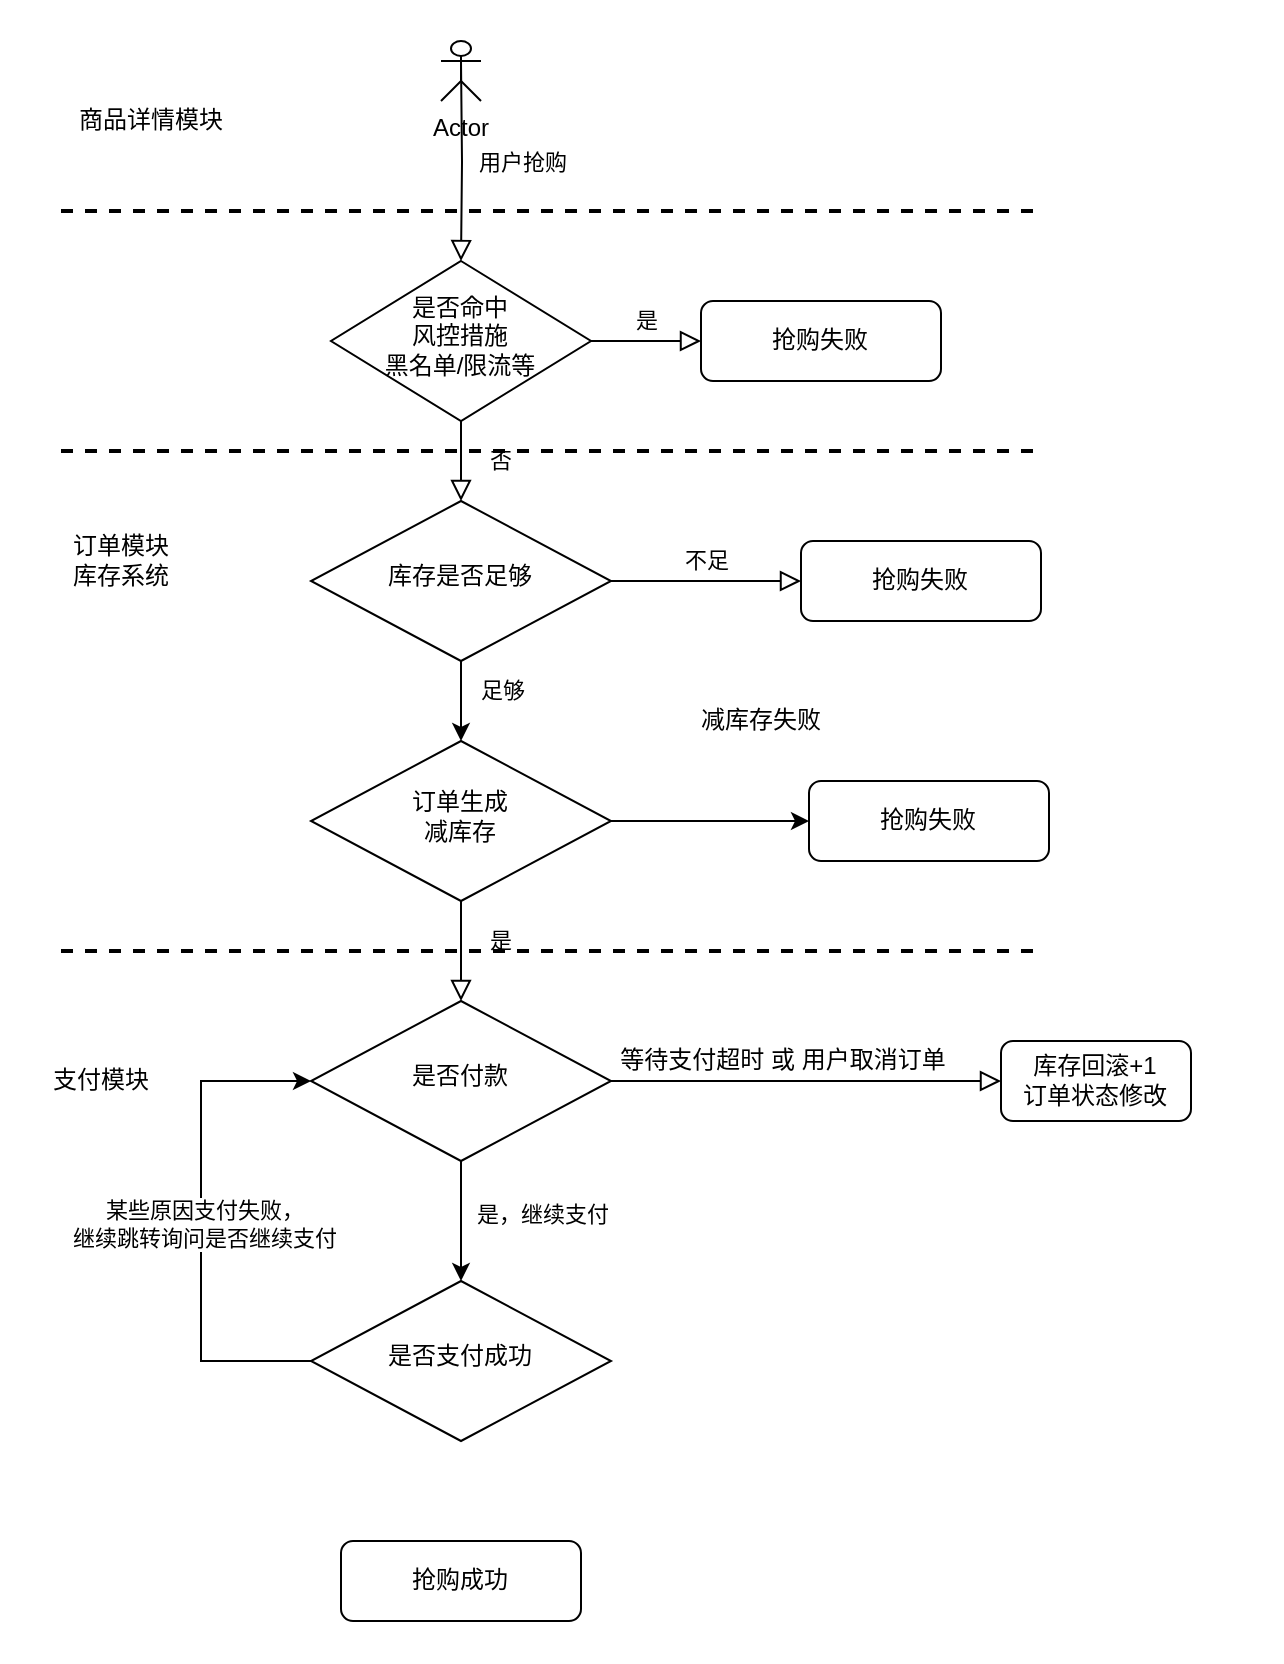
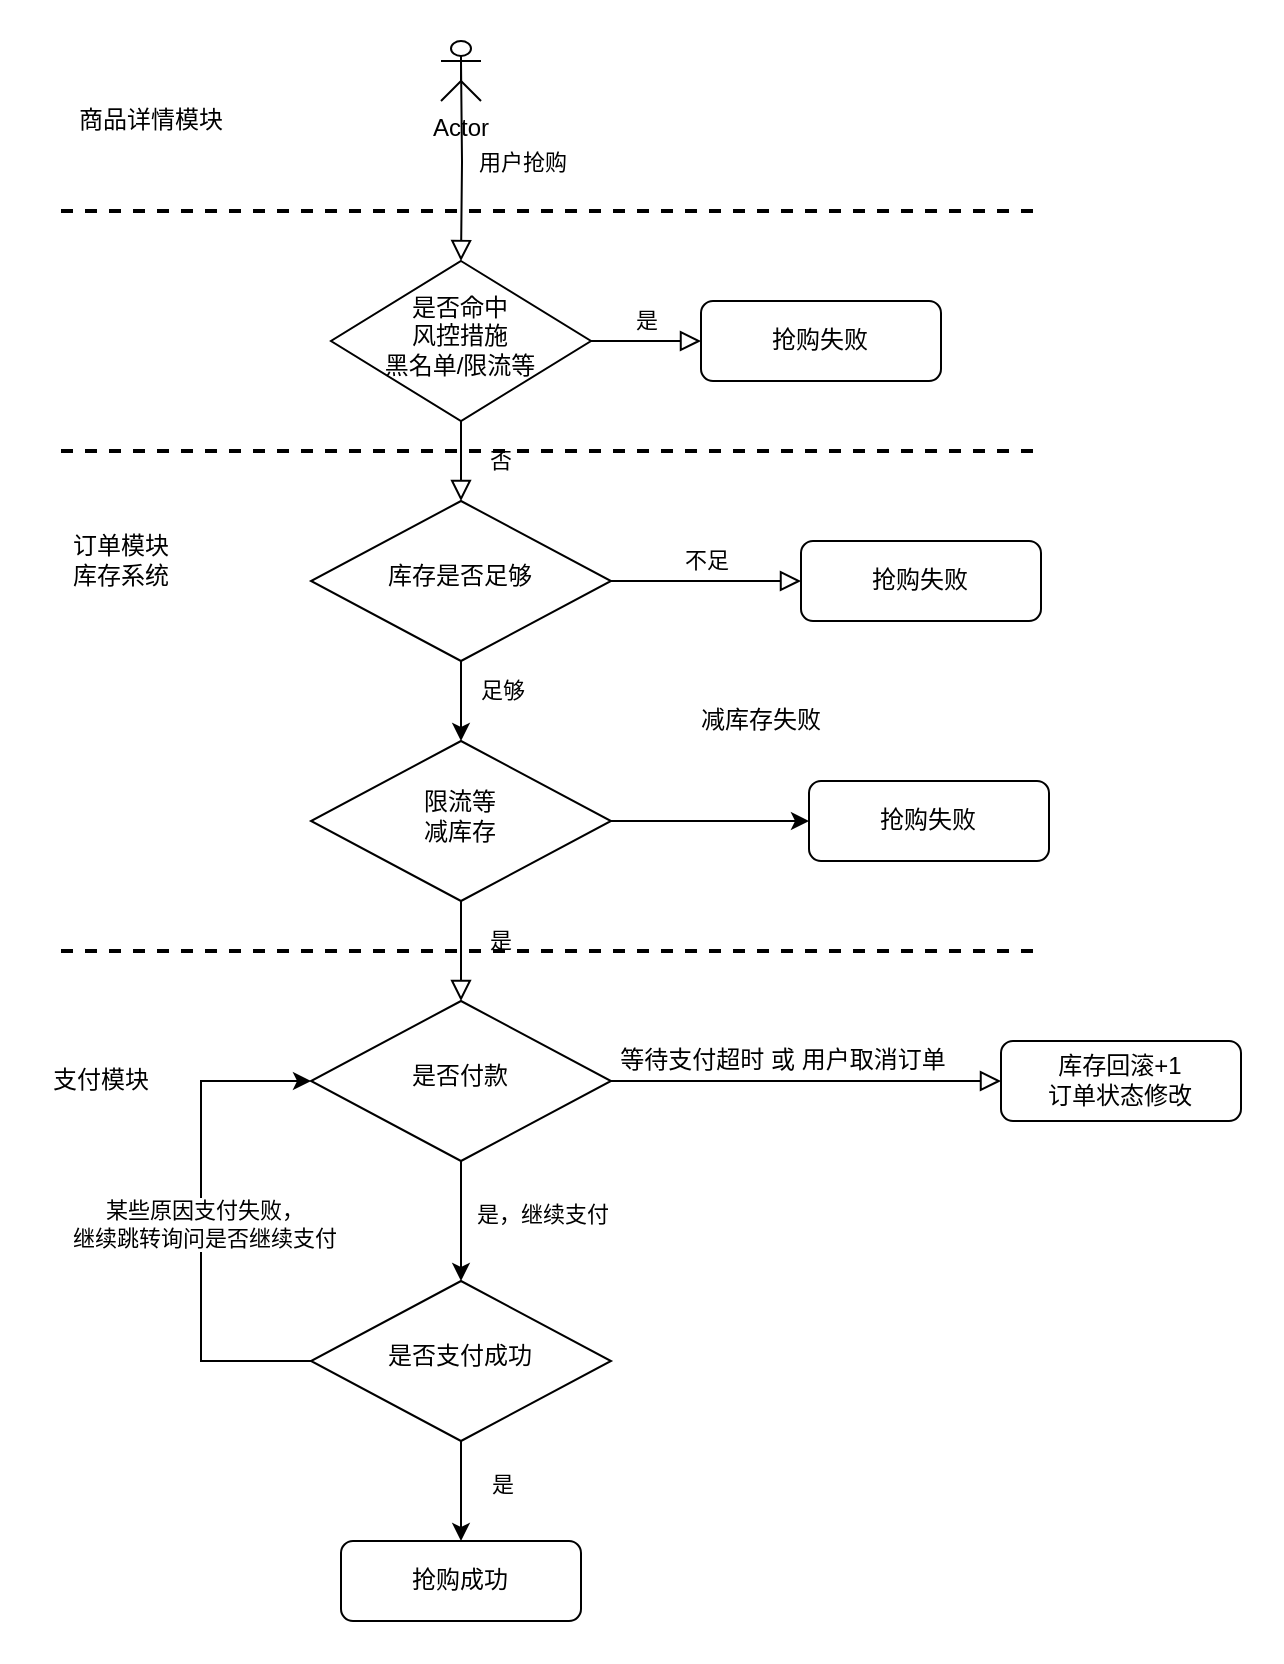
node "订单生成 减库存": label "订单生成 减库存" -> "限流等 减库存"
node "库存回滚+1 订单状态修改": size 190x80 -> 240x80
edge "是否支付成功" -> "抢购成功": added, label "是"
